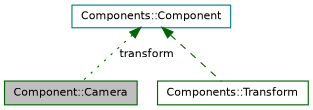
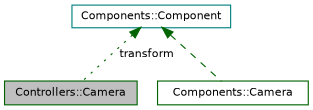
node "Component::Camera": label "Component::Camera" -> "Controllers::Camera"
node "Components::Transform": label "Components::Transform" -> "Components::Camera"
